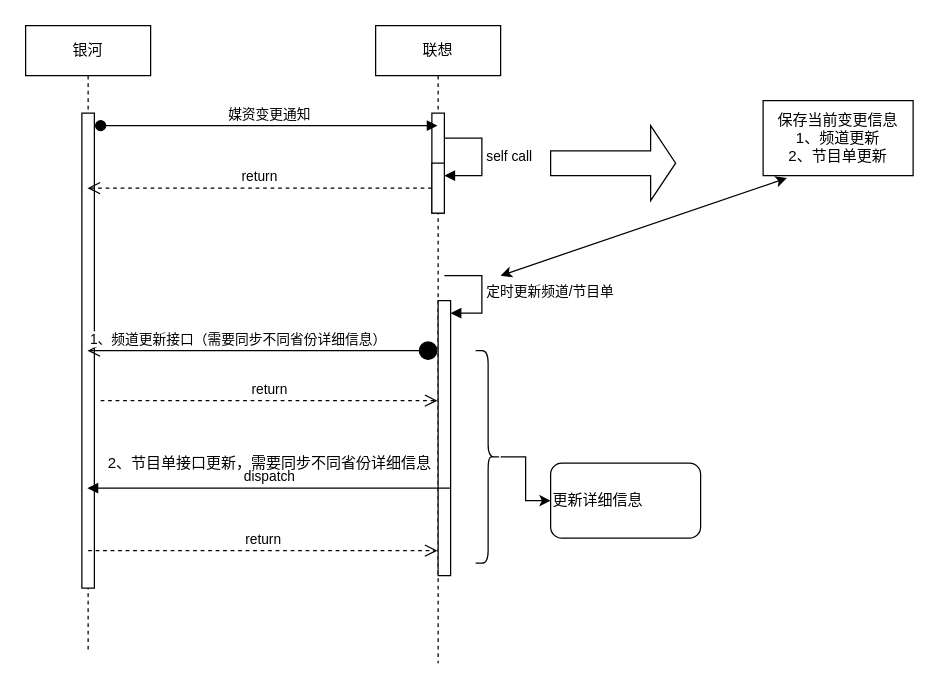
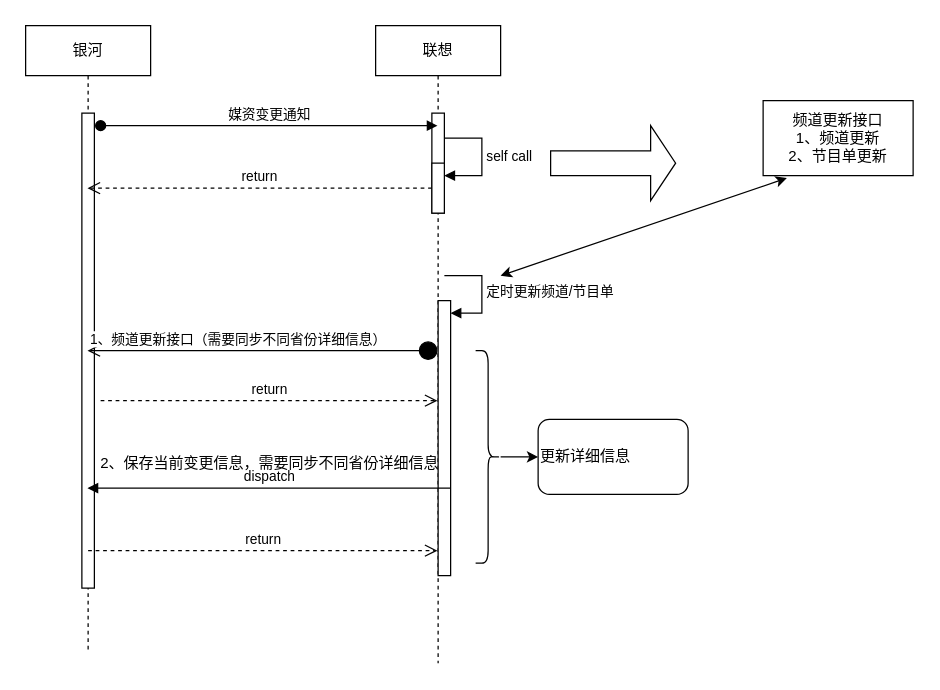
node "保存当前变更信息 1、频道更新 2、节目单更新": label "保存当前变更信息 1、频道更新 2、节目单更新" -> "频道更新接口 1、频道更新 2、节目单更新"
node "2、节目单接口更新，需要同步不同省份详细信息": label "2、节目单接口更新，需要同步不同省份详细信息" -> "2、保存当前变更信息，需要同步不同省份详细信息"
node "更新详细信息": moved (626, 501) -> (613, 457)
